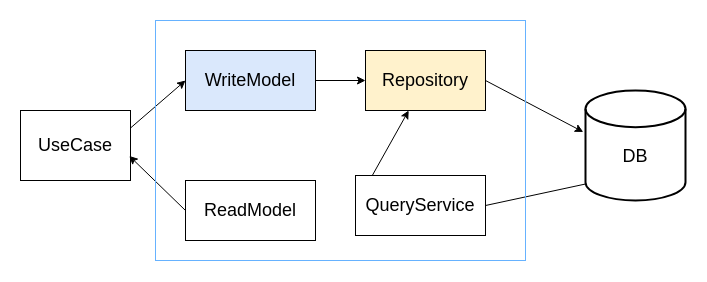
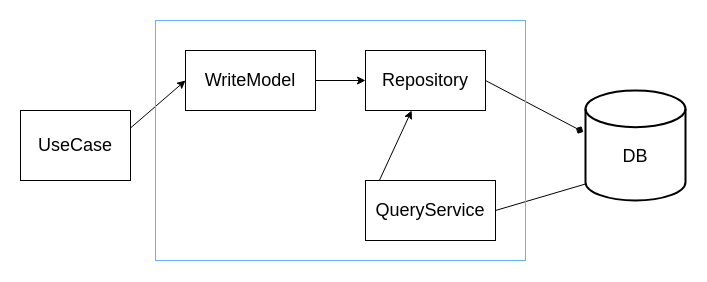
node "WriteModel": fillcolor #dae8fc -> #ffffff
node "Repository": fillcolor #fff2cc -> #ffffff
edge "Repository" -> "DB": arrowhead classic -> diamond
edge "ReadModel" -> "UseCase": removed
node "QueryService": moved (421, 206) -> (431, 211)
node "ReadModel": removed
